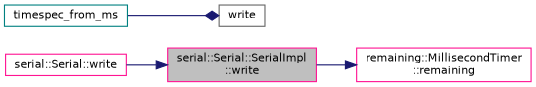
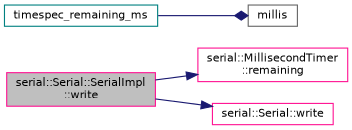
node "timespec_from_ms": label "timespec_from_ms" -> "timespec_remaining_ms"
node "write": label "write" -> "millis"
edge "serial::Serial::write" -> "serial::Serial::SerialImpl ::write": reversed
node "remaining::MillisecondTimer ::remaining": label "remaining::MillisecondTimer ::remaining" -> "serial::MillisecondTimer ::remaining"
